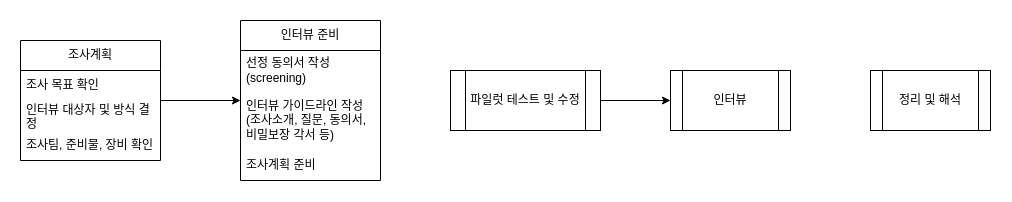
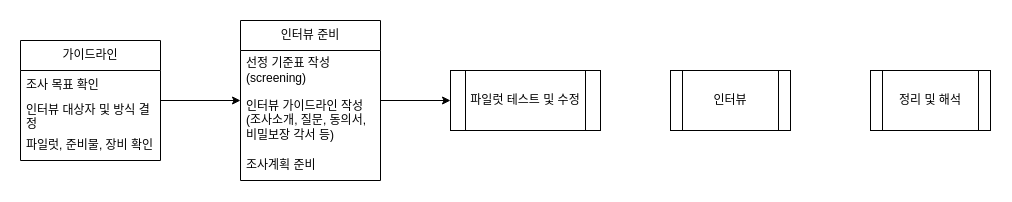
node "조사계획": label "조사계획" -> "가이드라인"
node "선정 동의서 작성(screening)": label "선정 동의서 작성(screening)" -> "선정 기준표 작성(screening)"
edge "인터뷰 준비" -> "파일럿 테스트 및 수정": added
edge "파일럿 테스트 및 수정" -> "인터뷰": removed
node "조사팀, 준비물, 장비 확인": label "조사팀, 준비물, 장비 확인" -> "파일럿, 준비물, 장비 확인"
